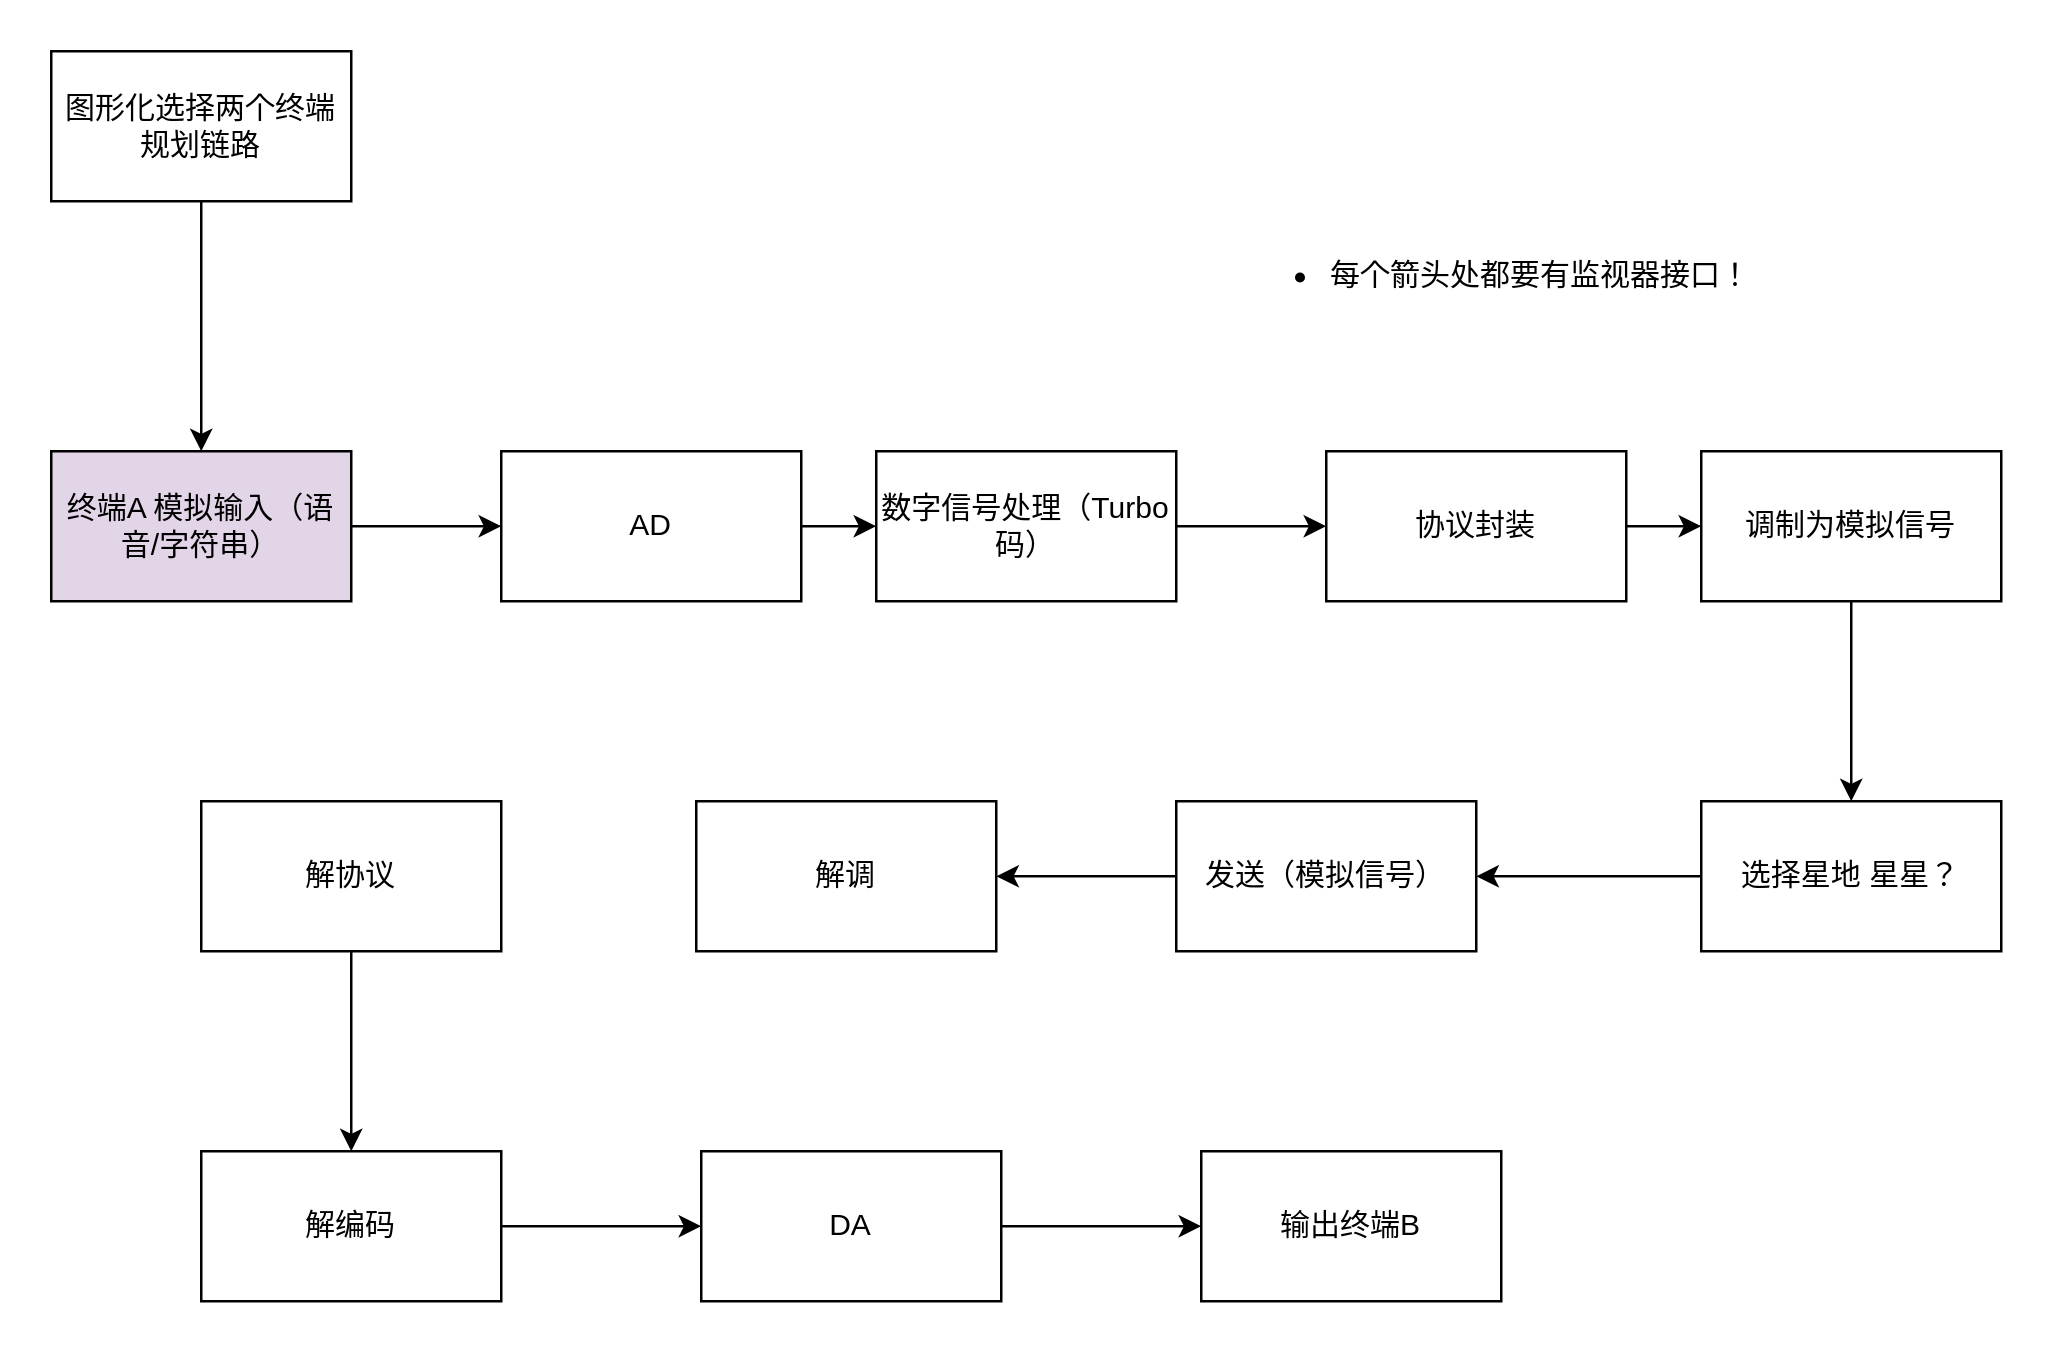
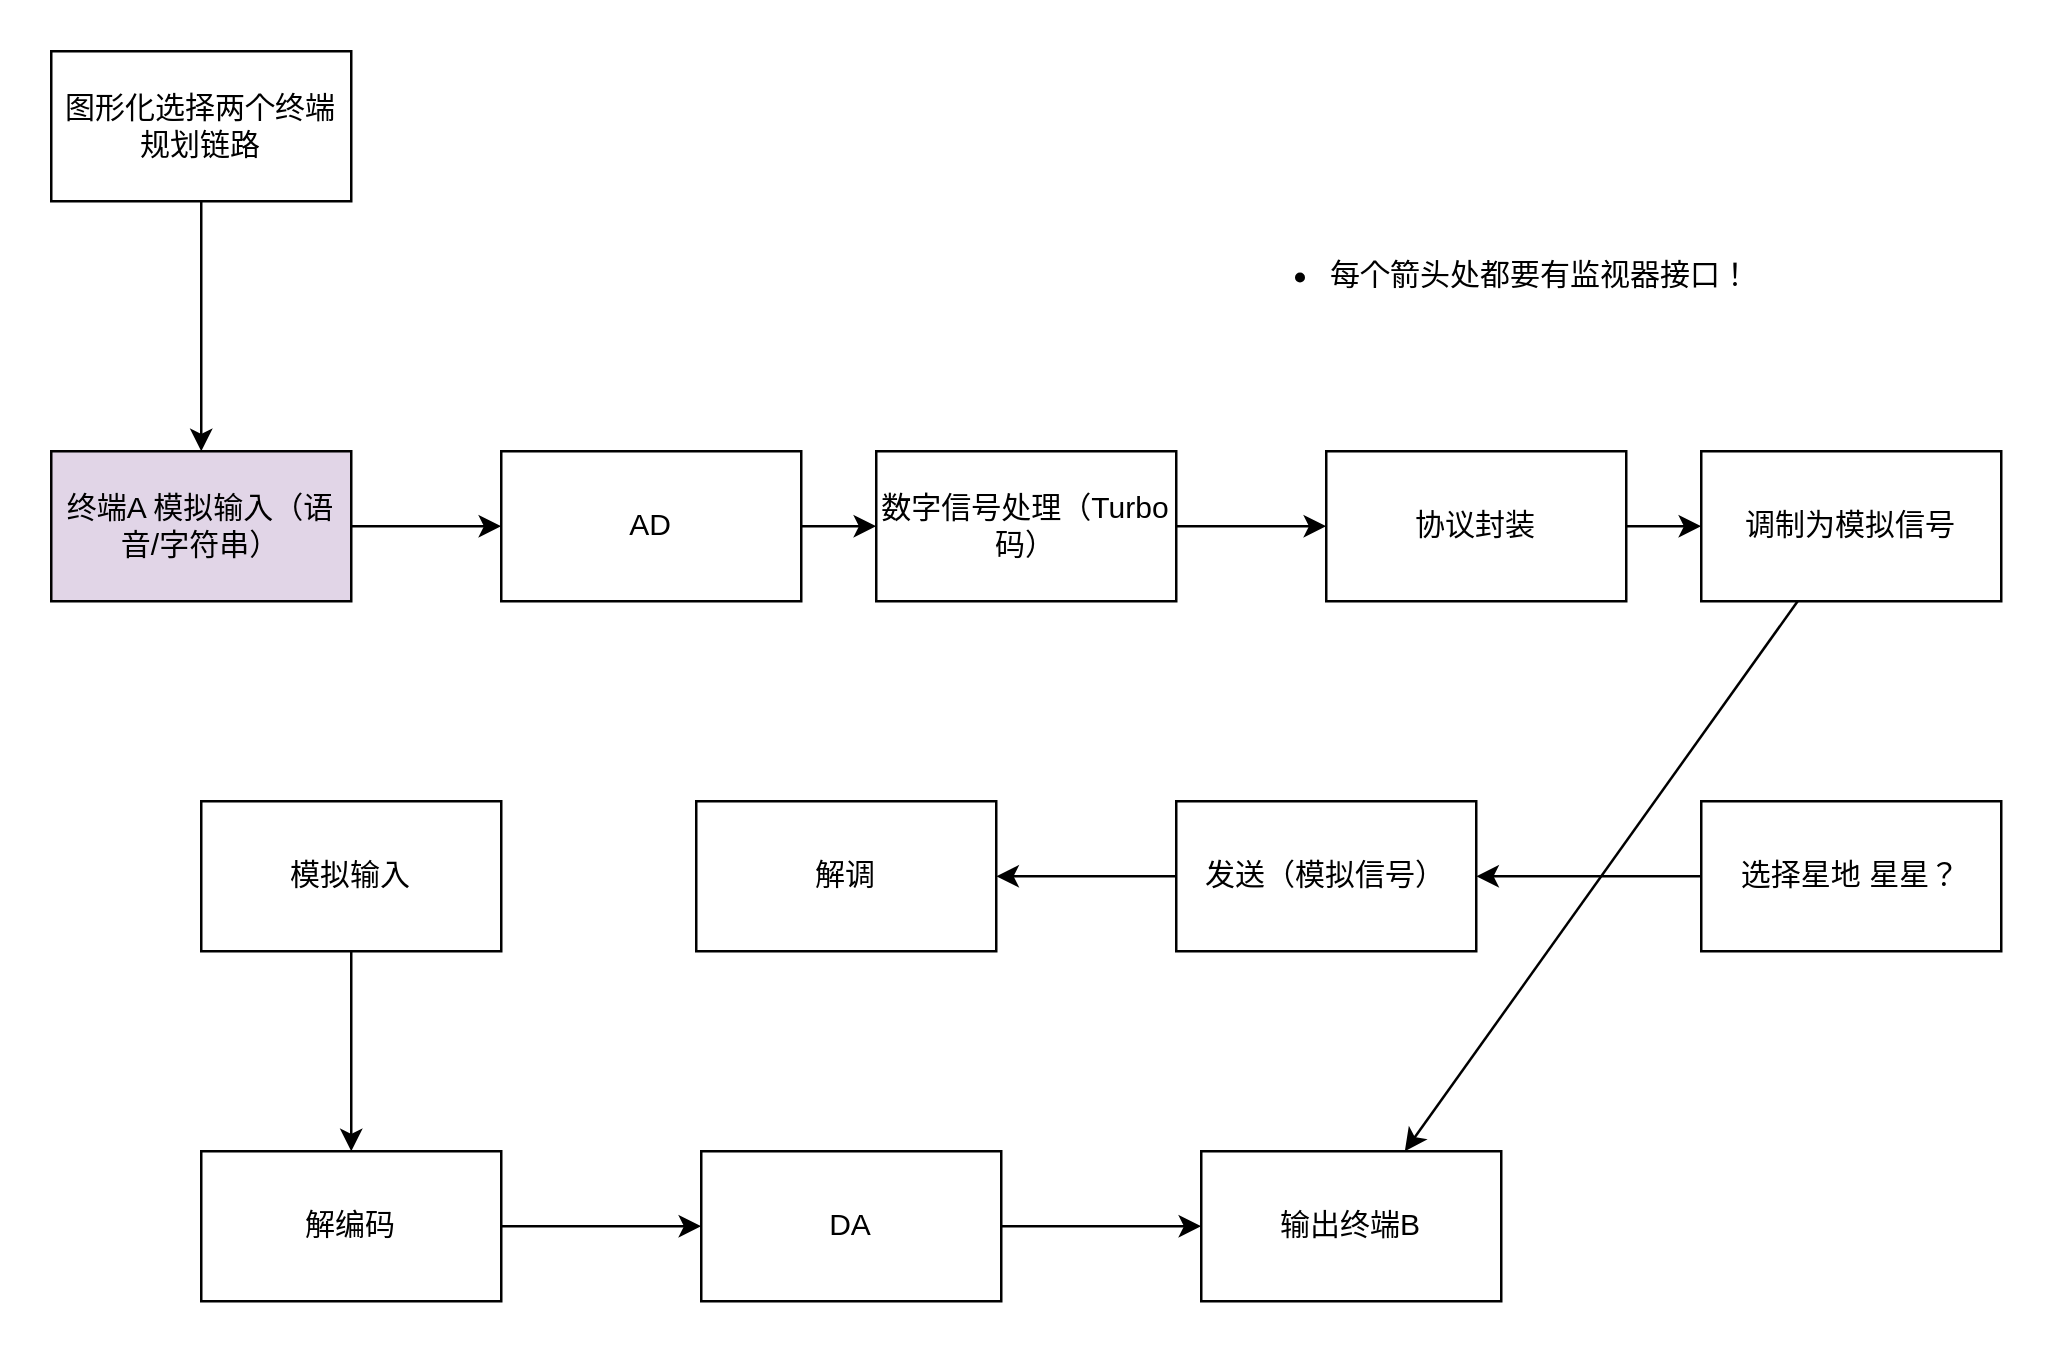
edge "调制为模拟信号" -> "选择星地 星星？": now "调制为模拟信号" -> "输出终端B"
node "解协议": label "解协议" -> "模拟输入"
